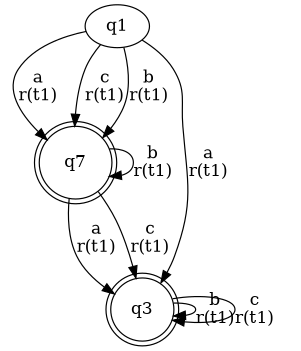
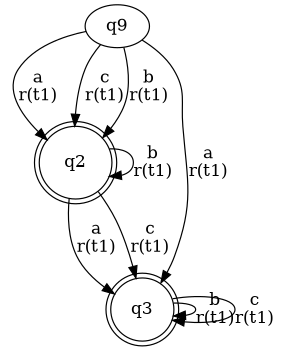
node "q1": label "q1" -> "q9"
node "q7": label "q7" -> "q2"
